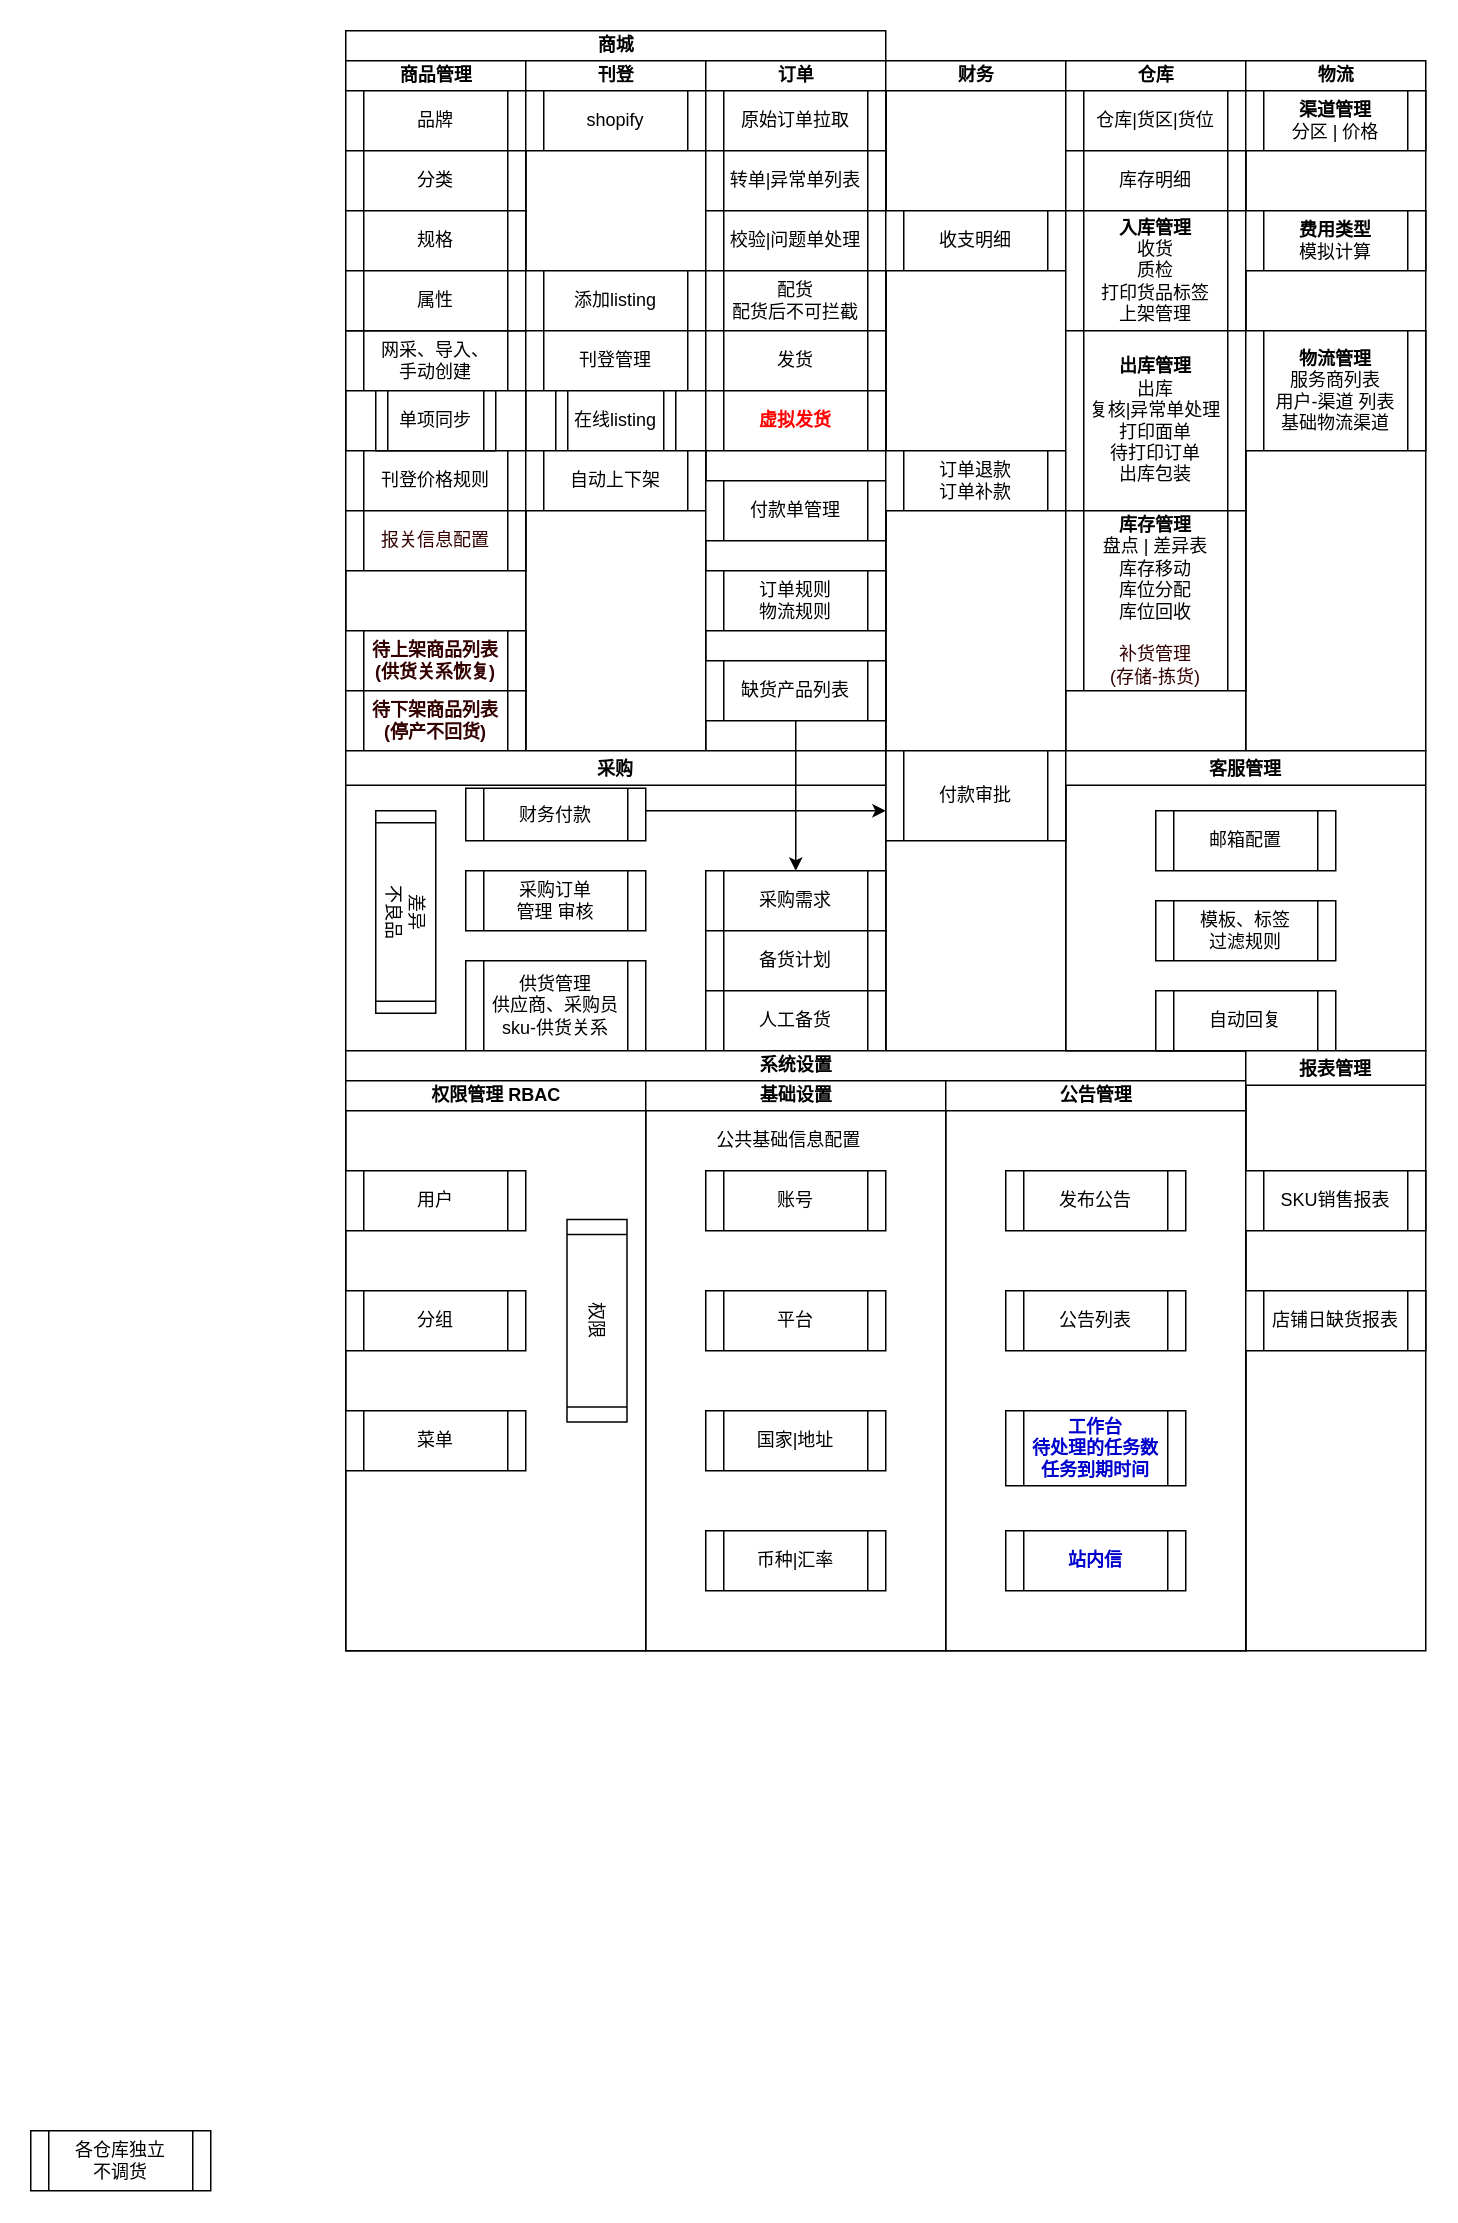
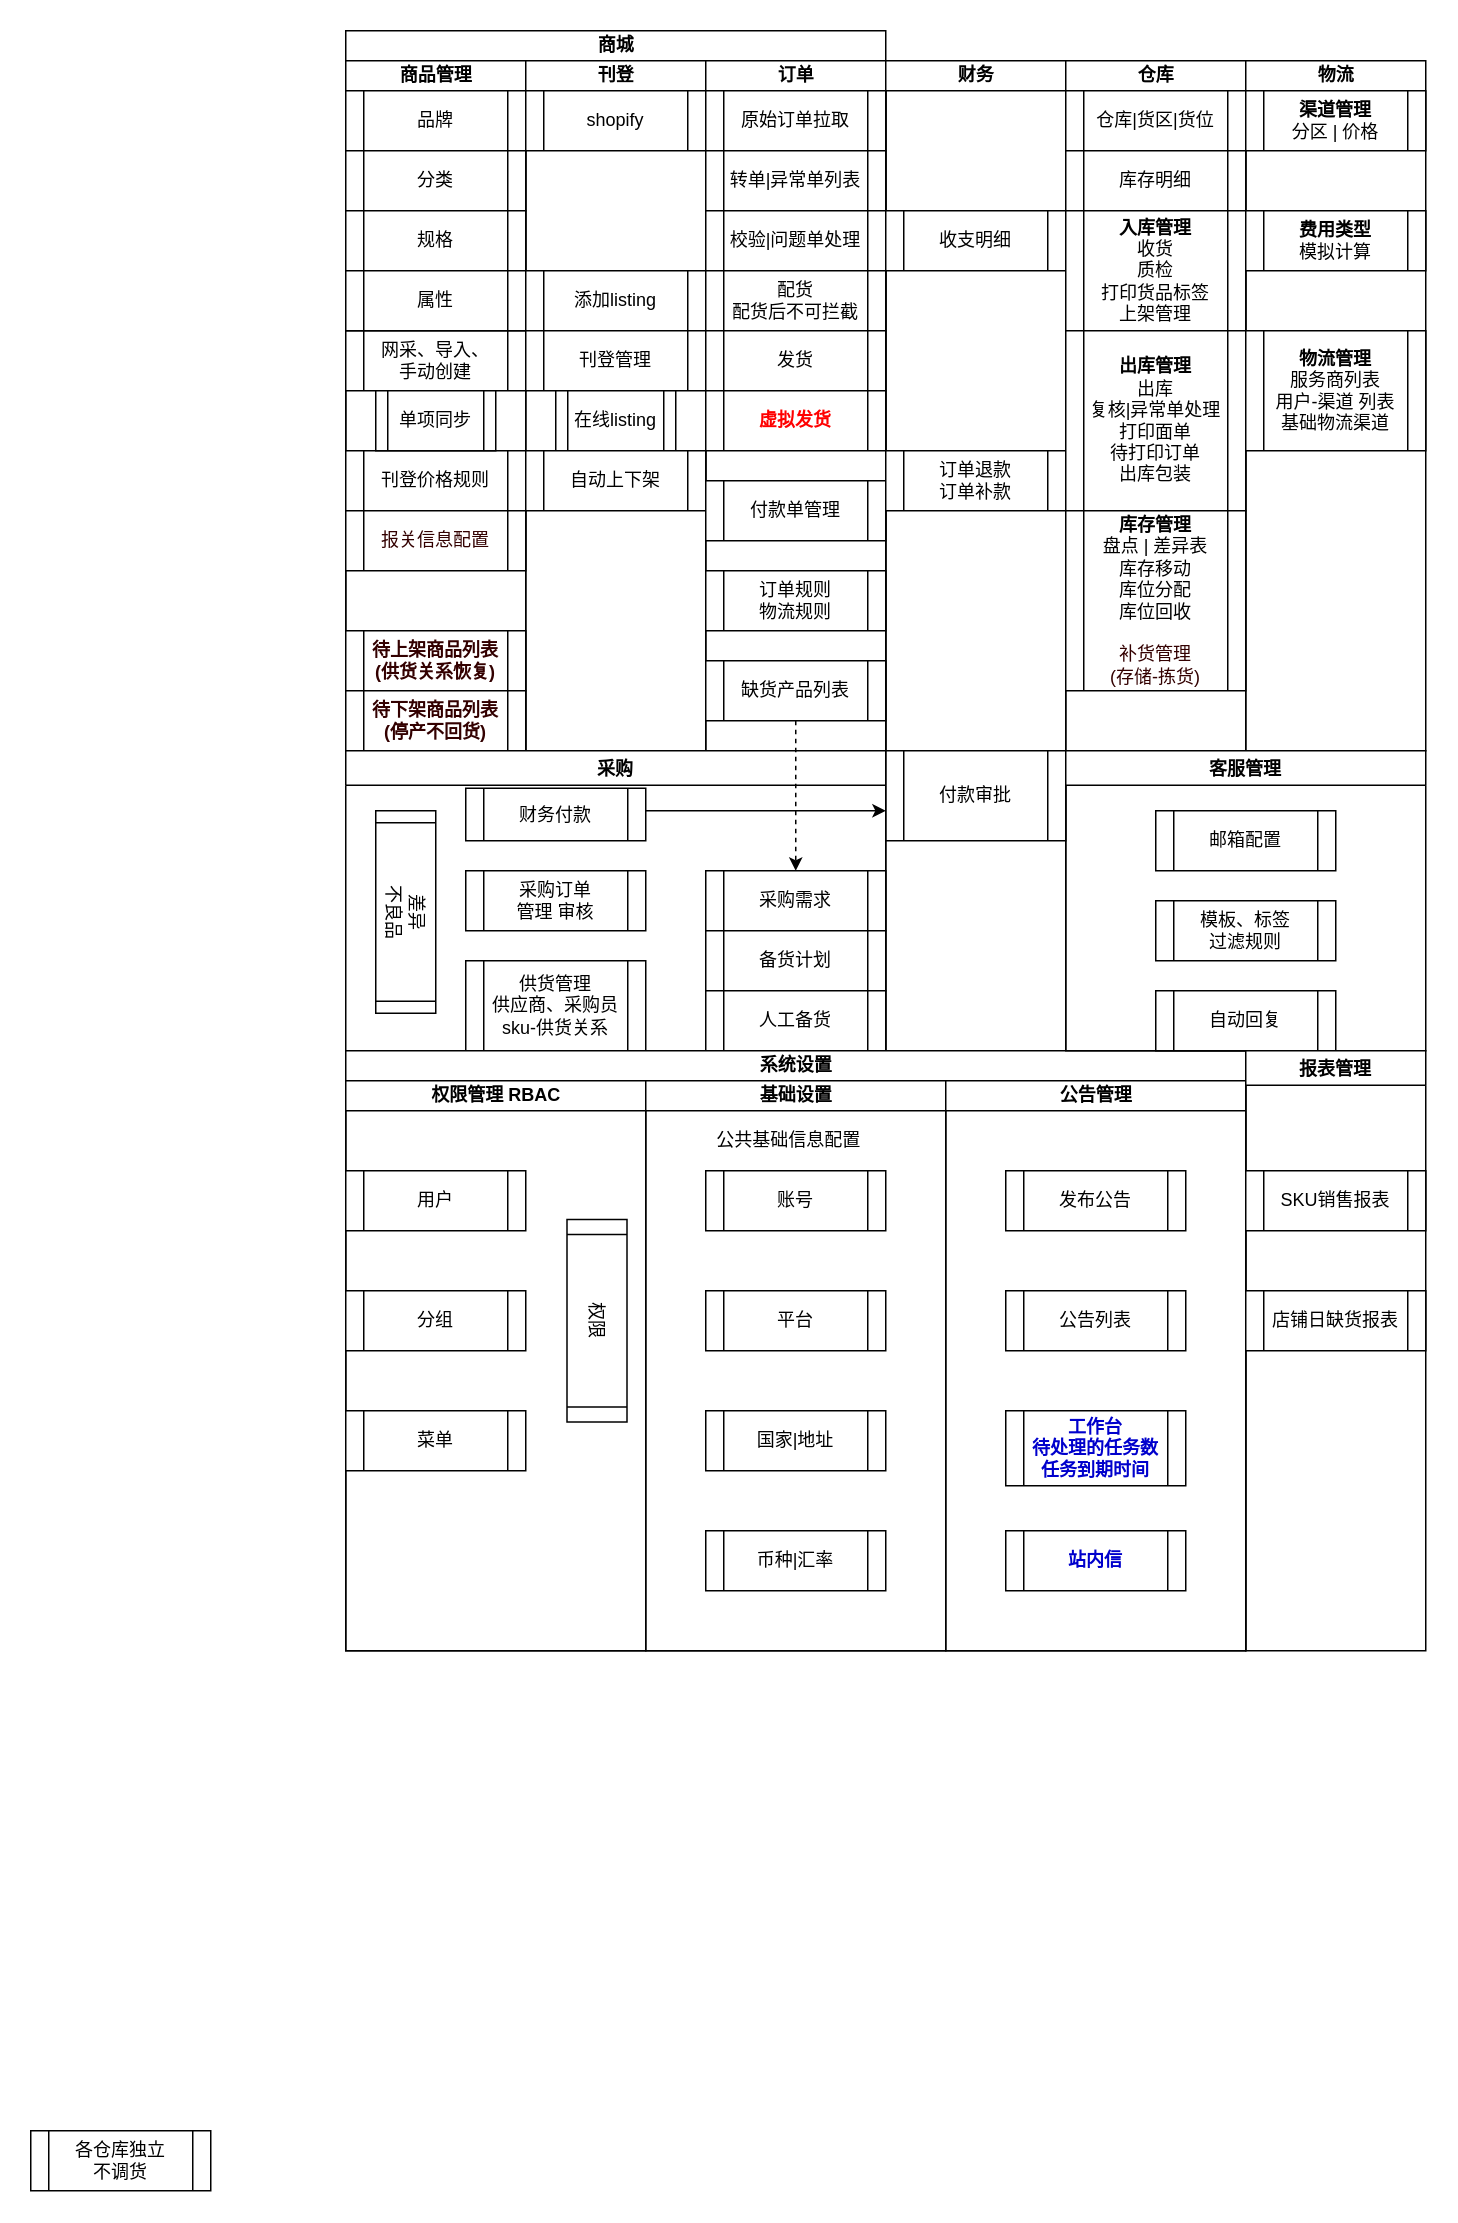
edge "缺货产品列表" -> "采购需求": style solid -> dashed
